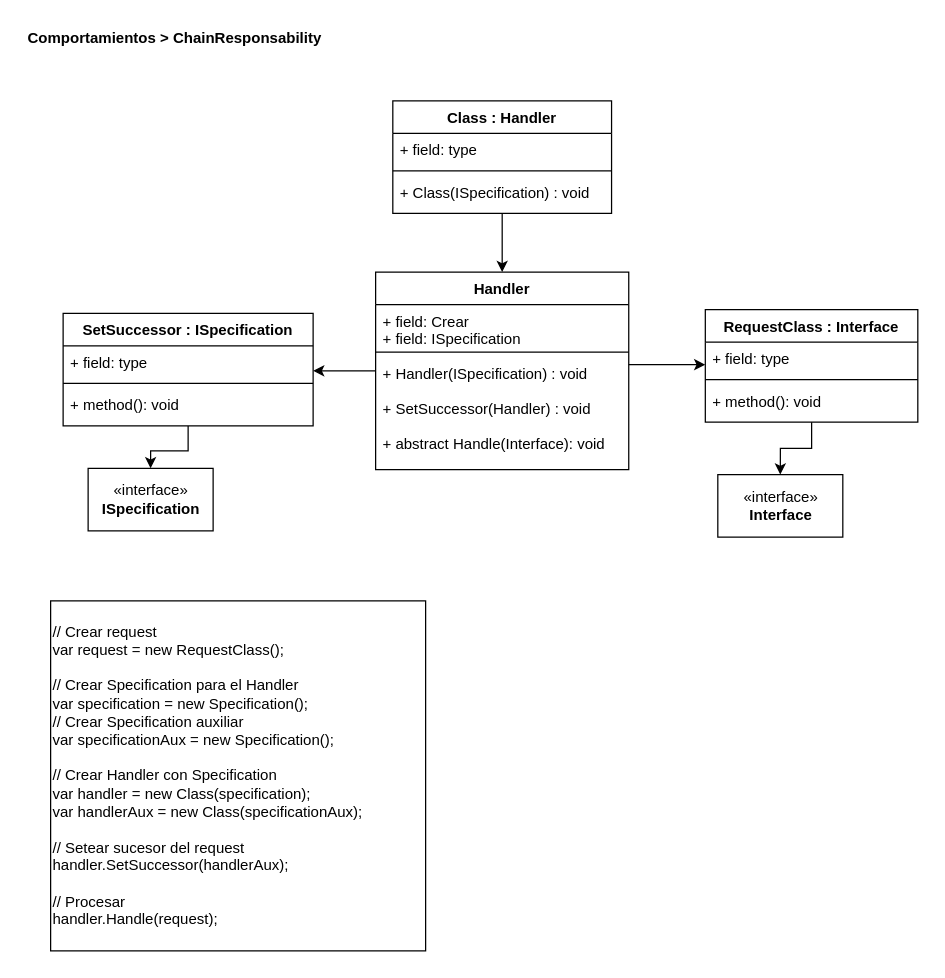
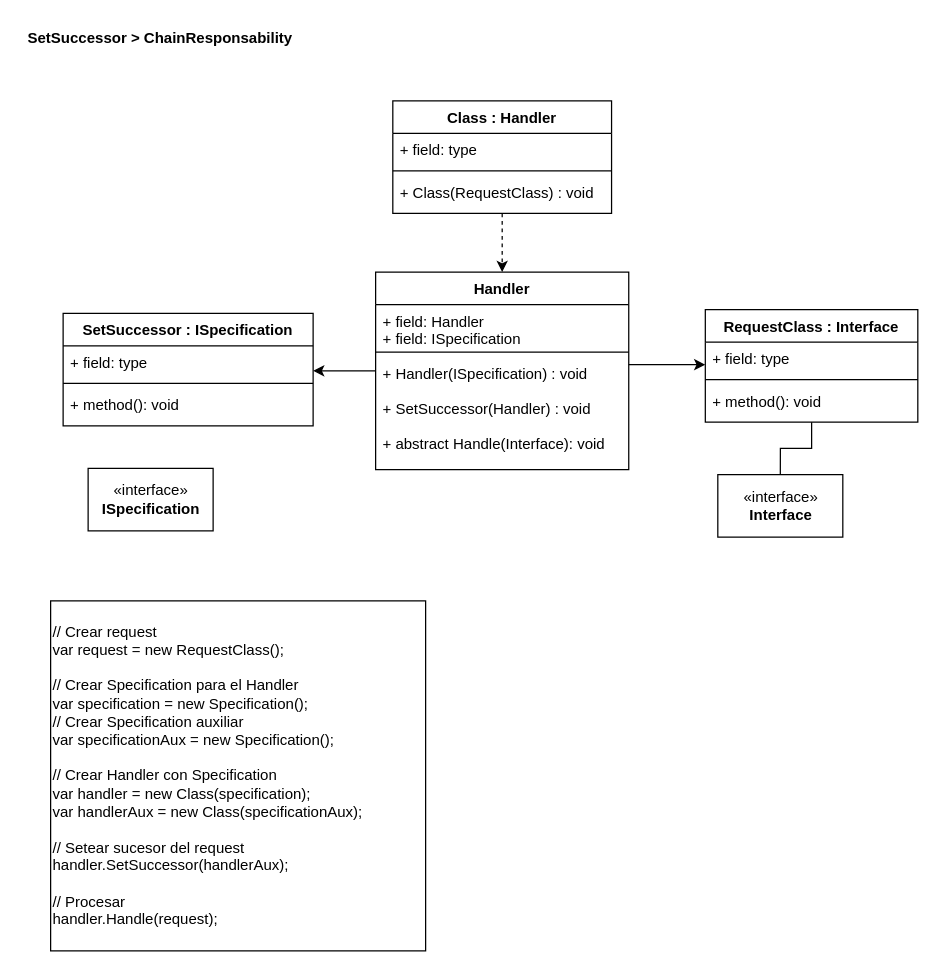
node "Comportamientos > ChainResponsability": label "Comportamientos > ChainResponsability" -> "SetSuccessor > ChainResponsability"
node "+ Class(ISpecification) : void + method(): void": label "+ Class(ISpecification) : void + method(): void" -> "+ Class(RequestClass) : void + method(): void"
edge "Class : Handler" -> "Handler": style solid -> dashed
node "+ field: Crear + field: ISpecification": label "+ field: Crear + field: ISpecification" -> "+ field: Handler + field: ISpecification"
edge "SetSuccessor : ISpecification" -> "«interface» ISpecification": removed
edge "RequestClass : Interface" -> "«interface» Interface": arrowhead classic -> none
